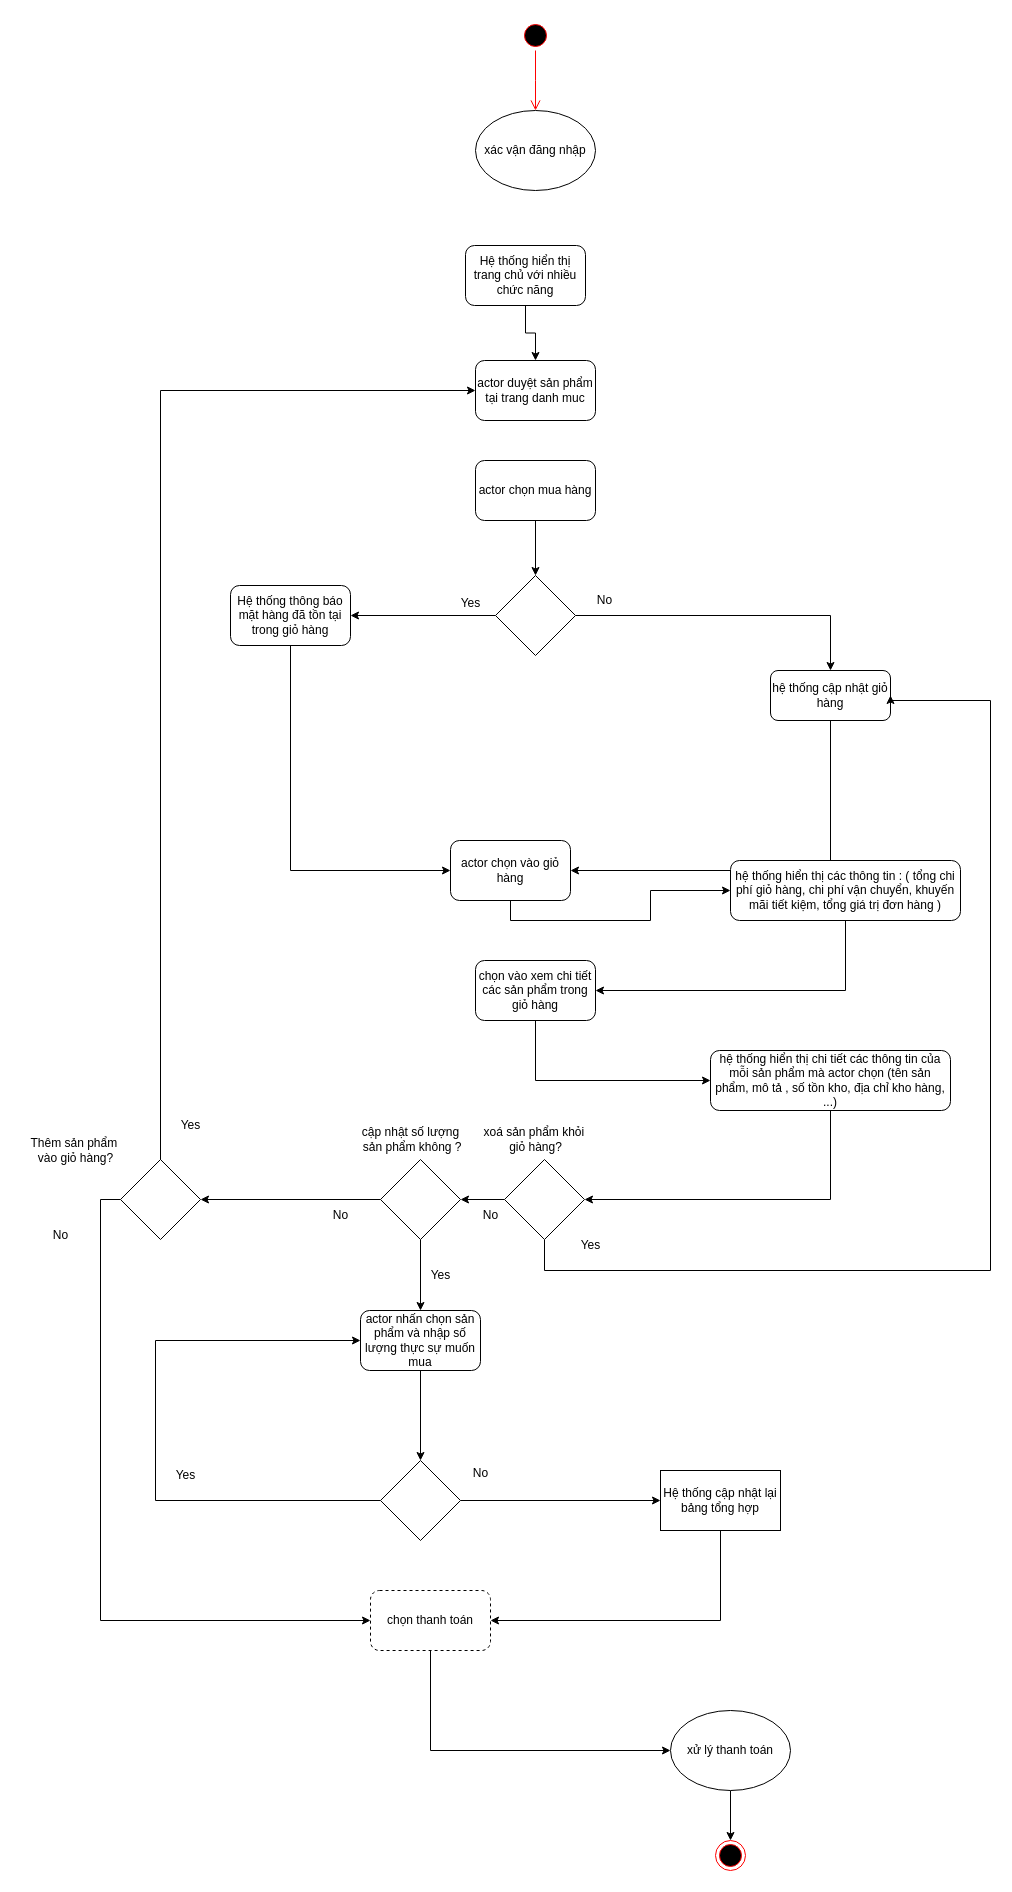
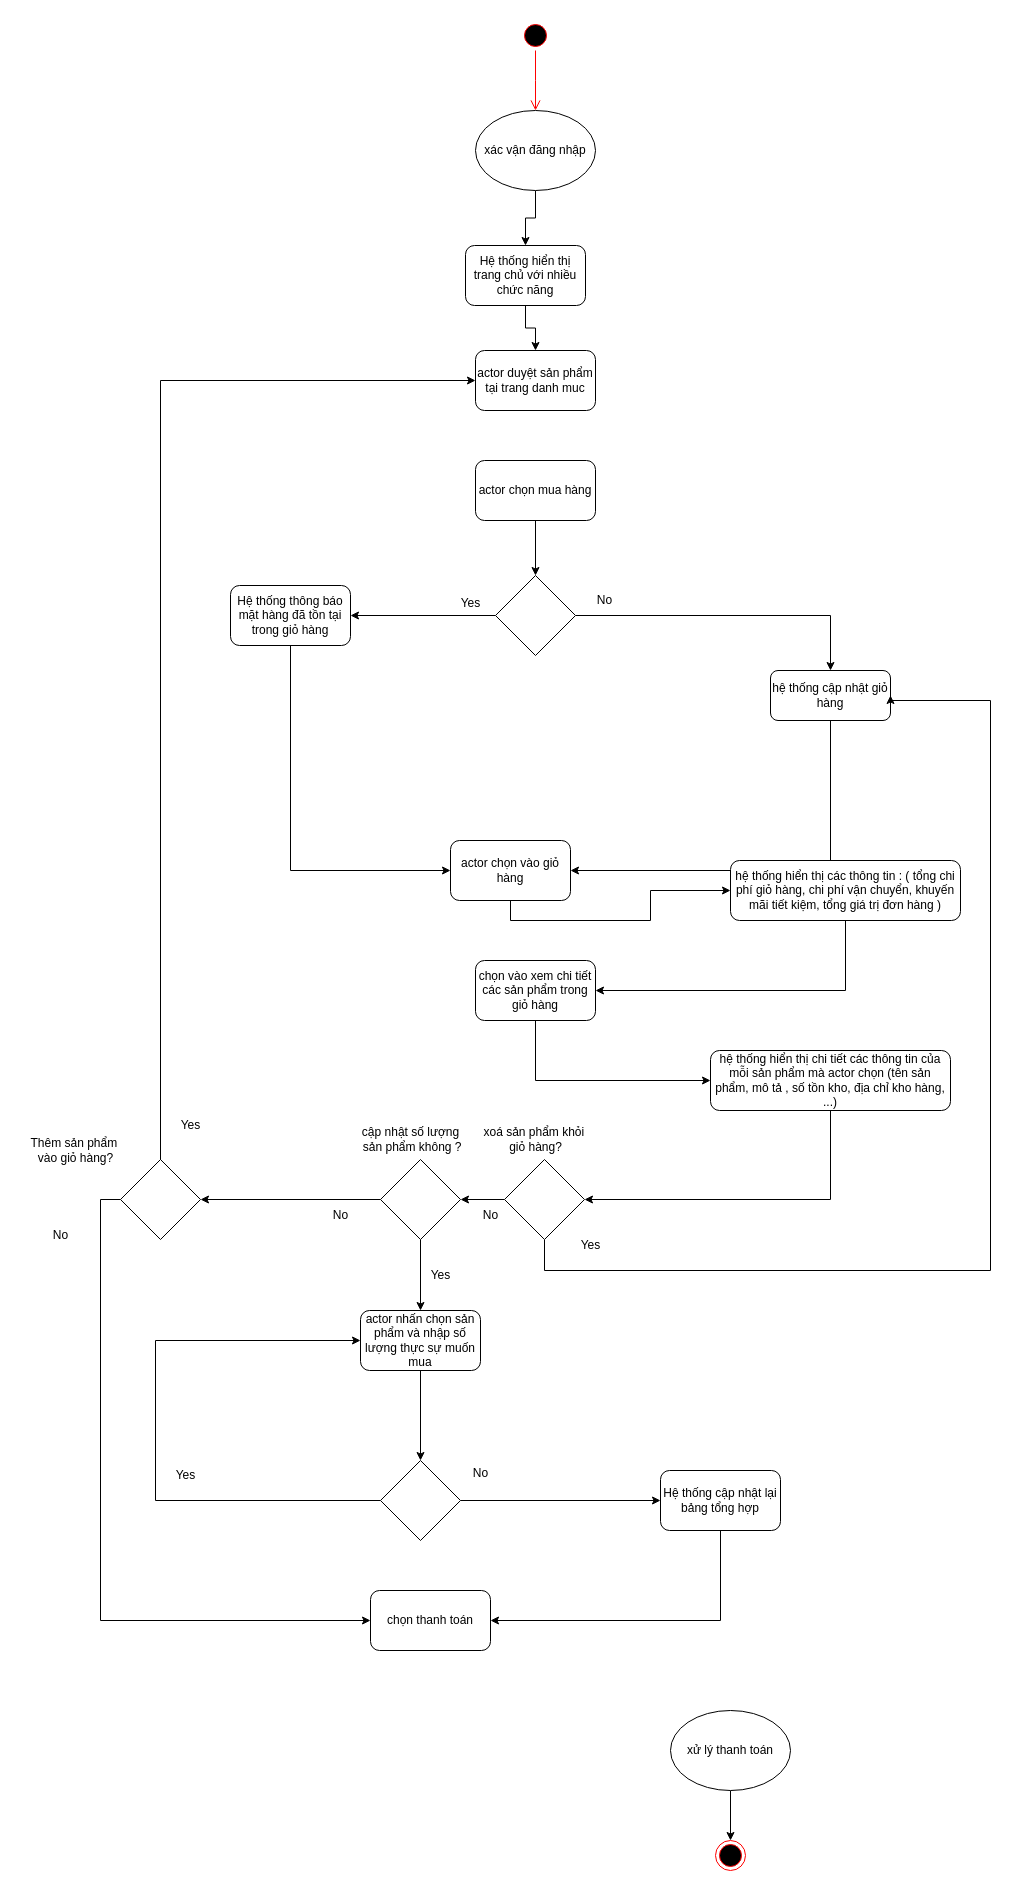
edge "xác vận đăng nhập" -> "Hệ thống hiển thị trang chủ với nhiều chức năng": added
node "actor duyệt sản phẩm tại trang danh muc": moved (536, 391) -> (536, 381)
node "Hệ thống cập nhật lại bảng tổng hợp": shape rectangle -> rounded rectangle
node "chọn thanh toán": style dashed -> solid
edge "chọn thanh toán" -> "xử lý thanh toán": removed
